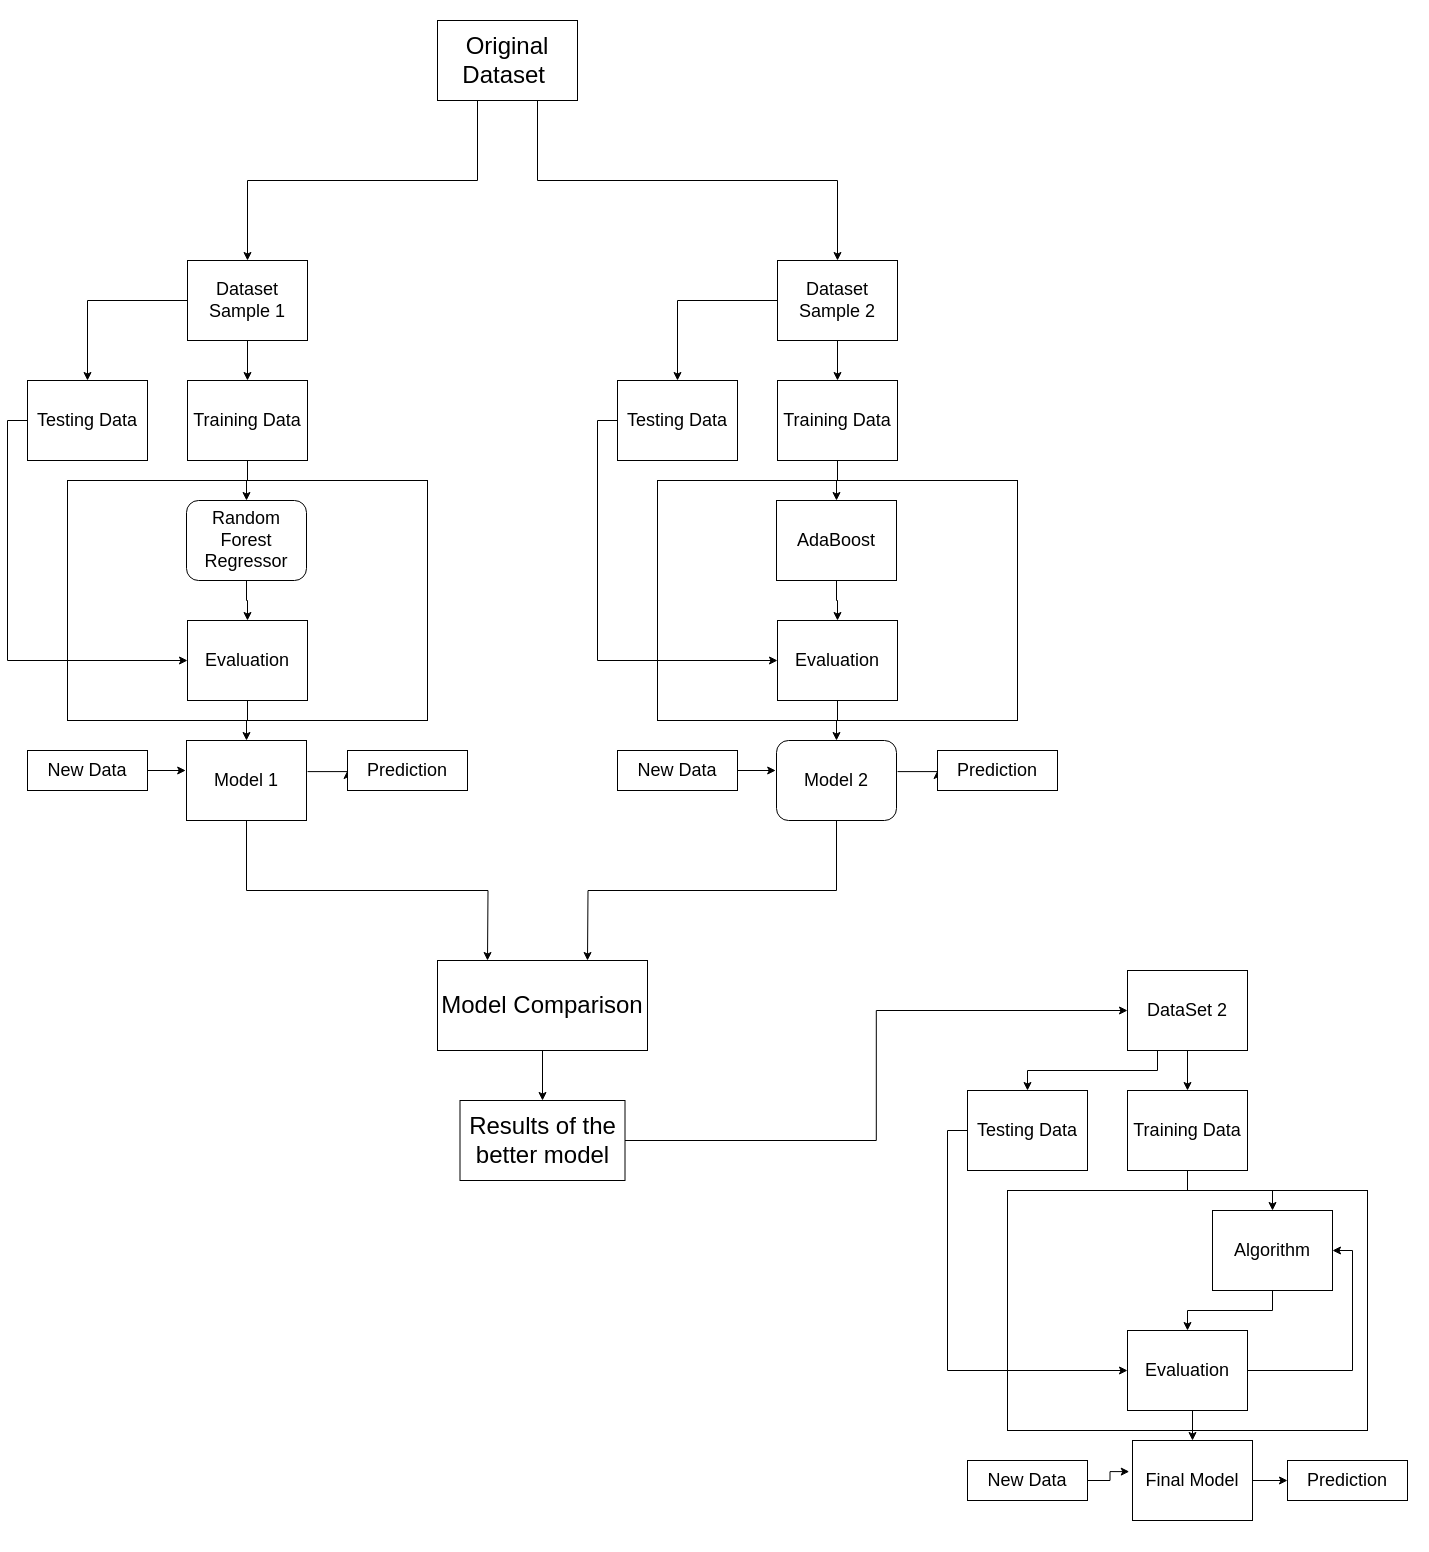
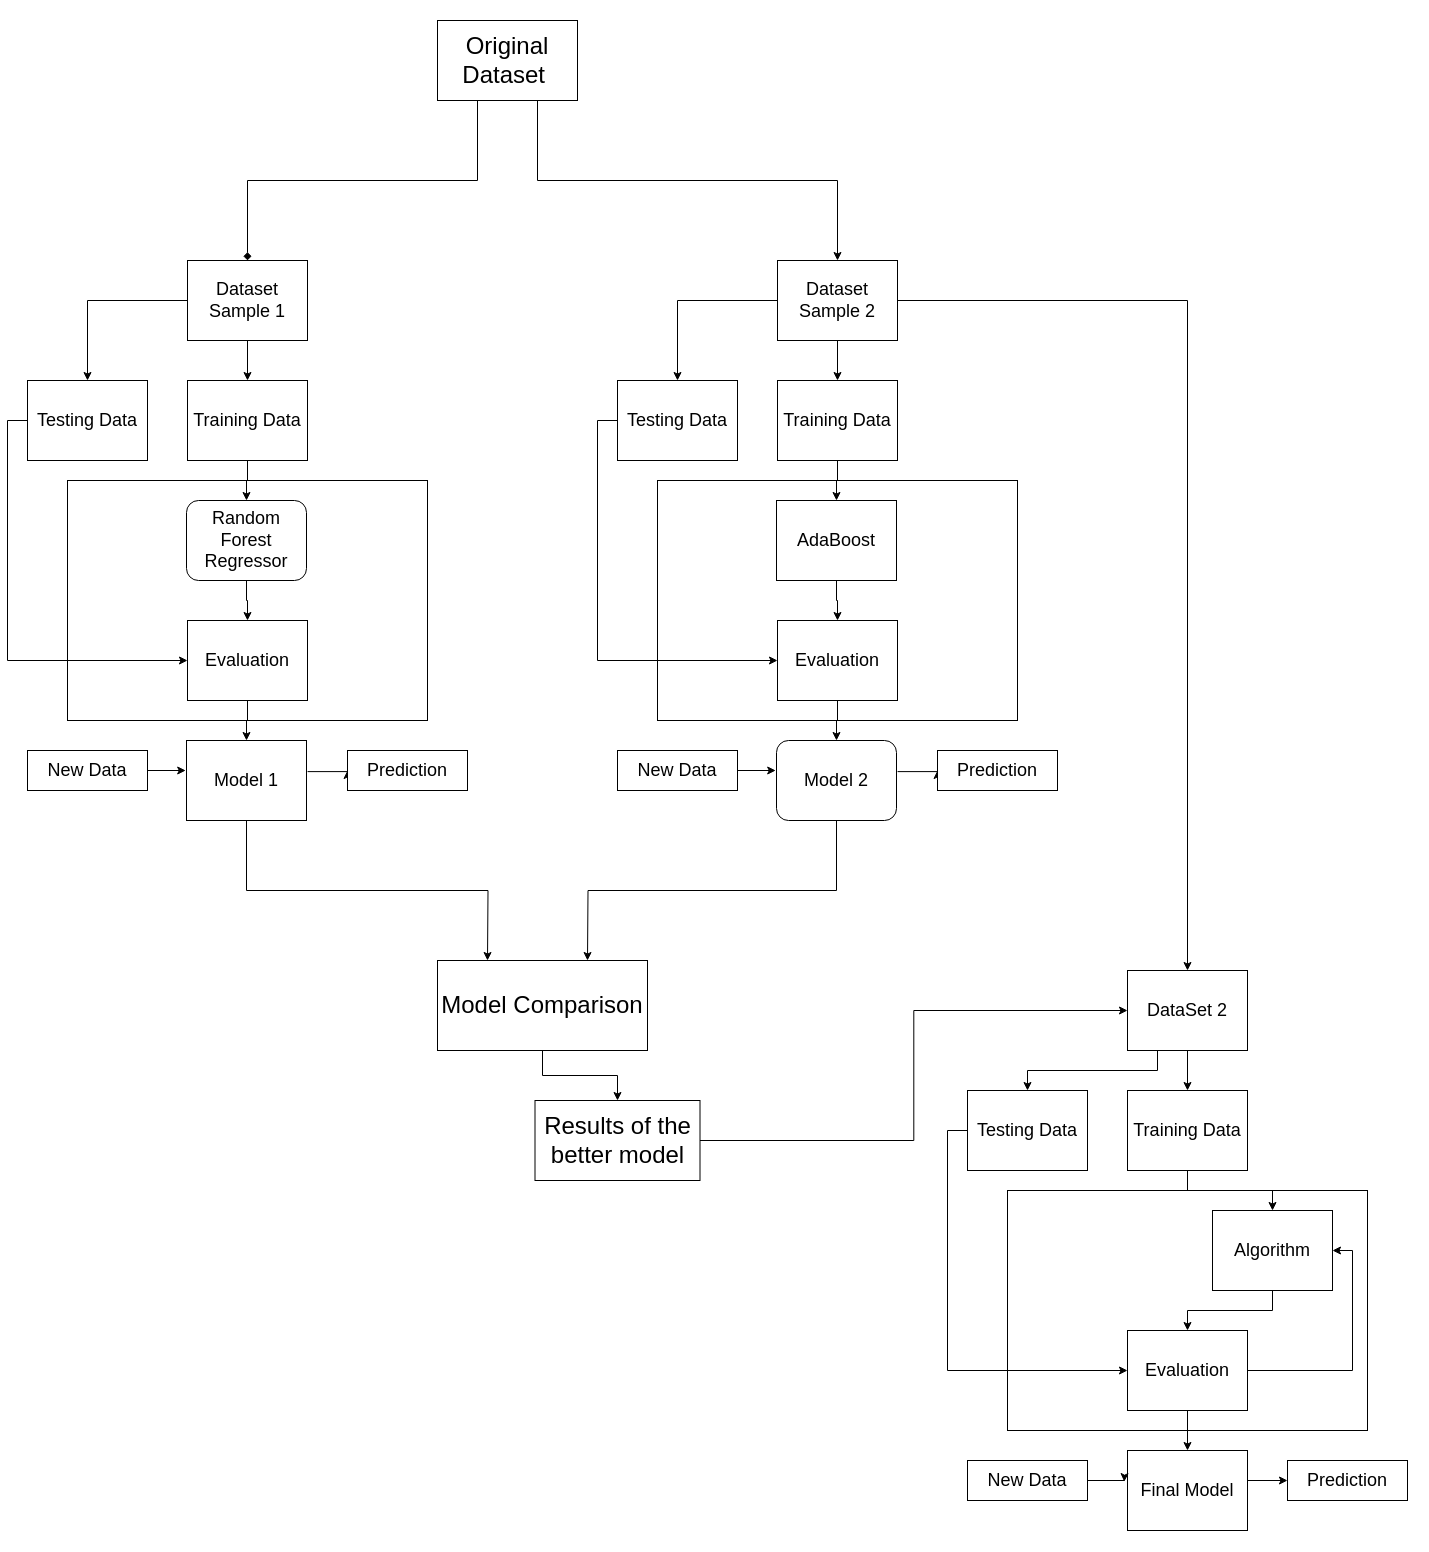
edge "Original Dataset" -> "Dataset Sample 1": arrowhead classic -> diamond
edge "Dataset Sample 2" -> "DataSet 2": added
node "Results of the better model": moved (543, 1141) -> (618, 1141)
node "Final Model": moved (1193, 1481) -> (1188, 1491)
